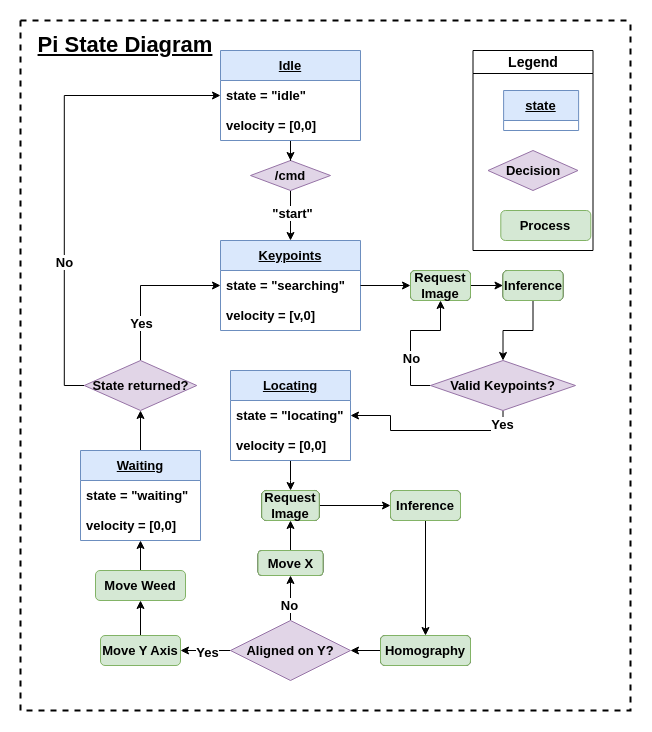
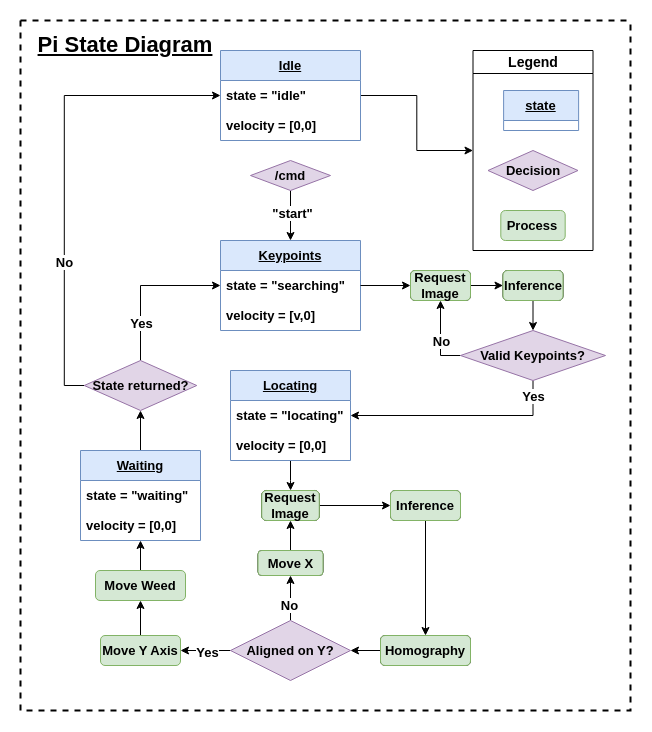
edge "Idle" -> "/cmd": now "Idle" -> "Legend"
node "Process": size 90x30 -> 64x30
node "Valid Keypoints?": moved (503, 386) -> (533, 356)
